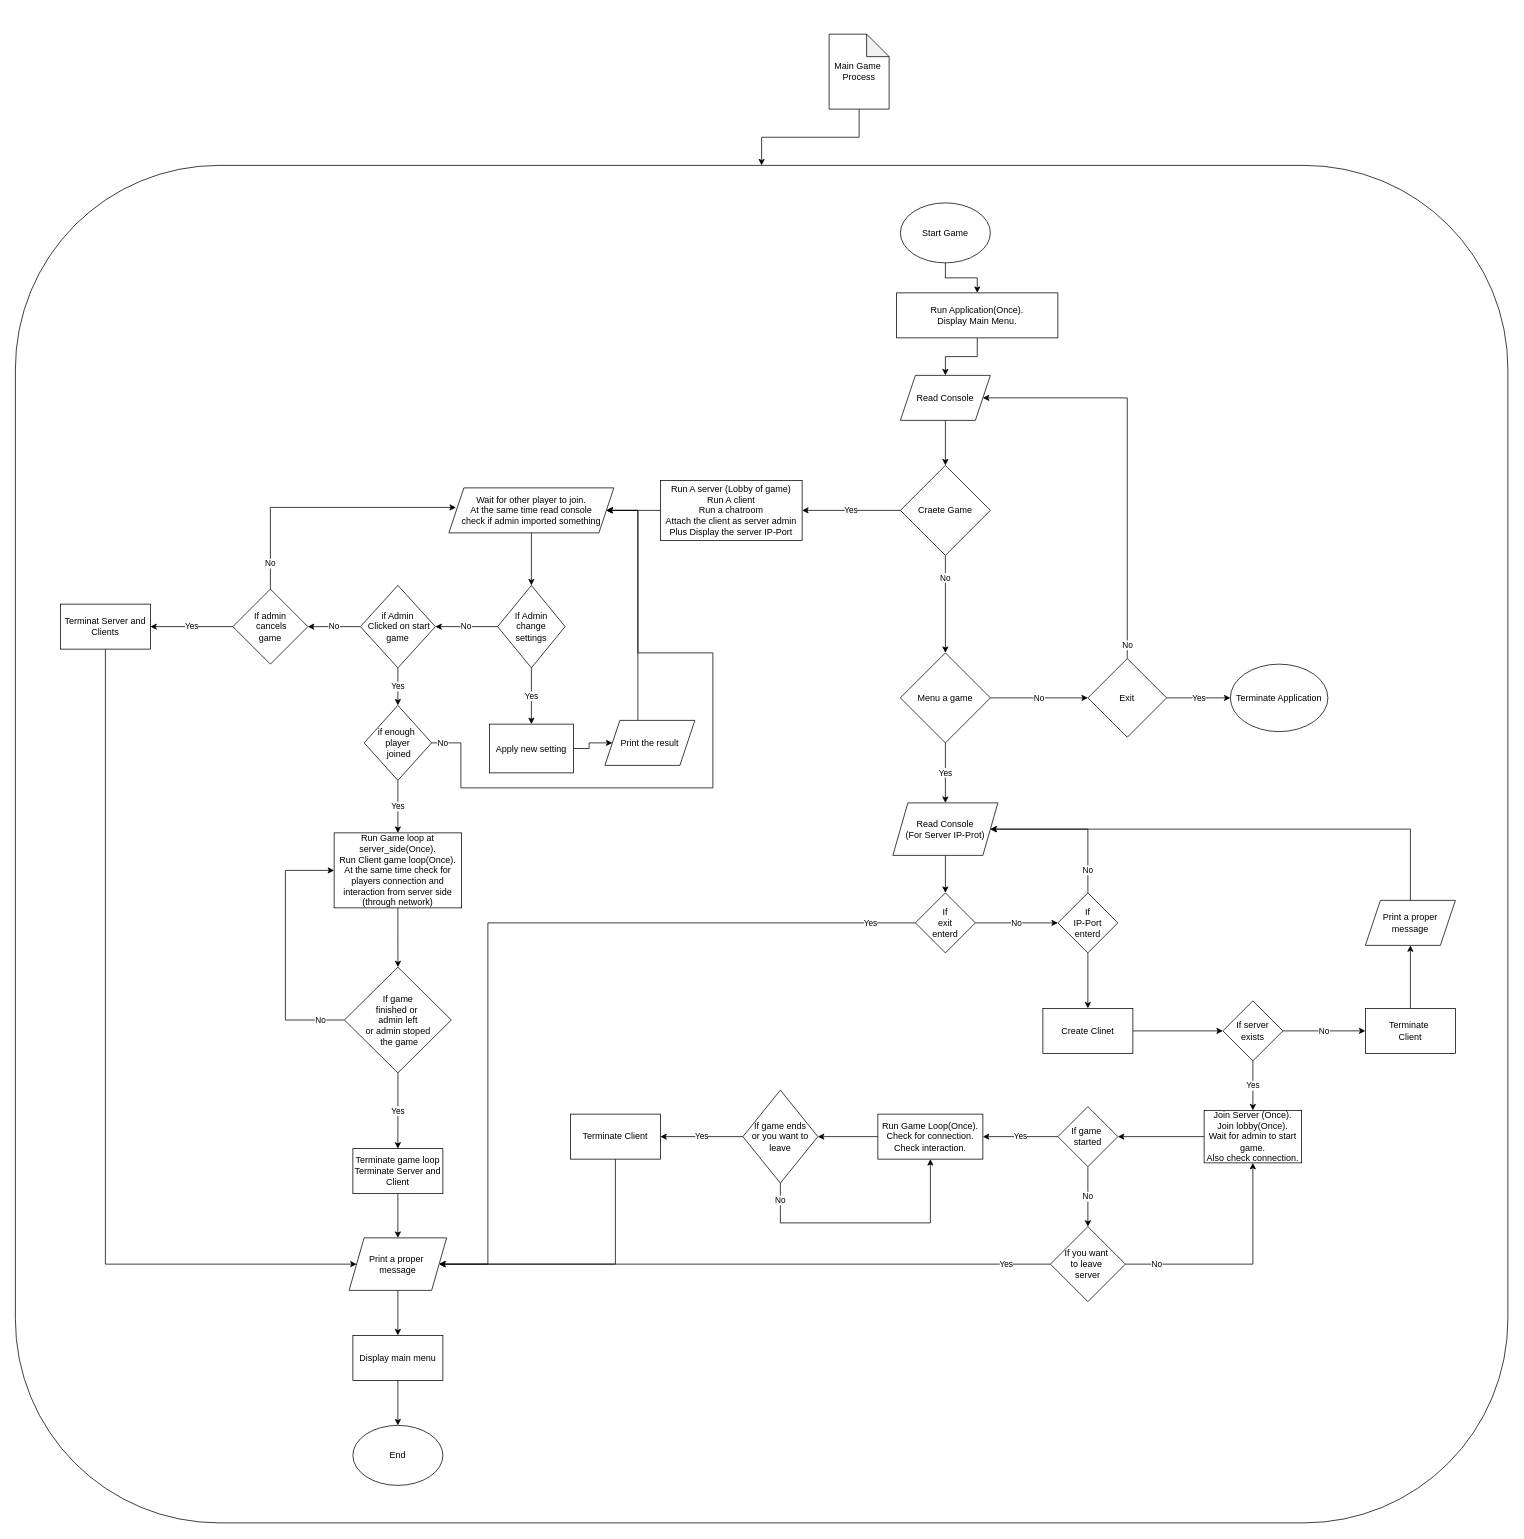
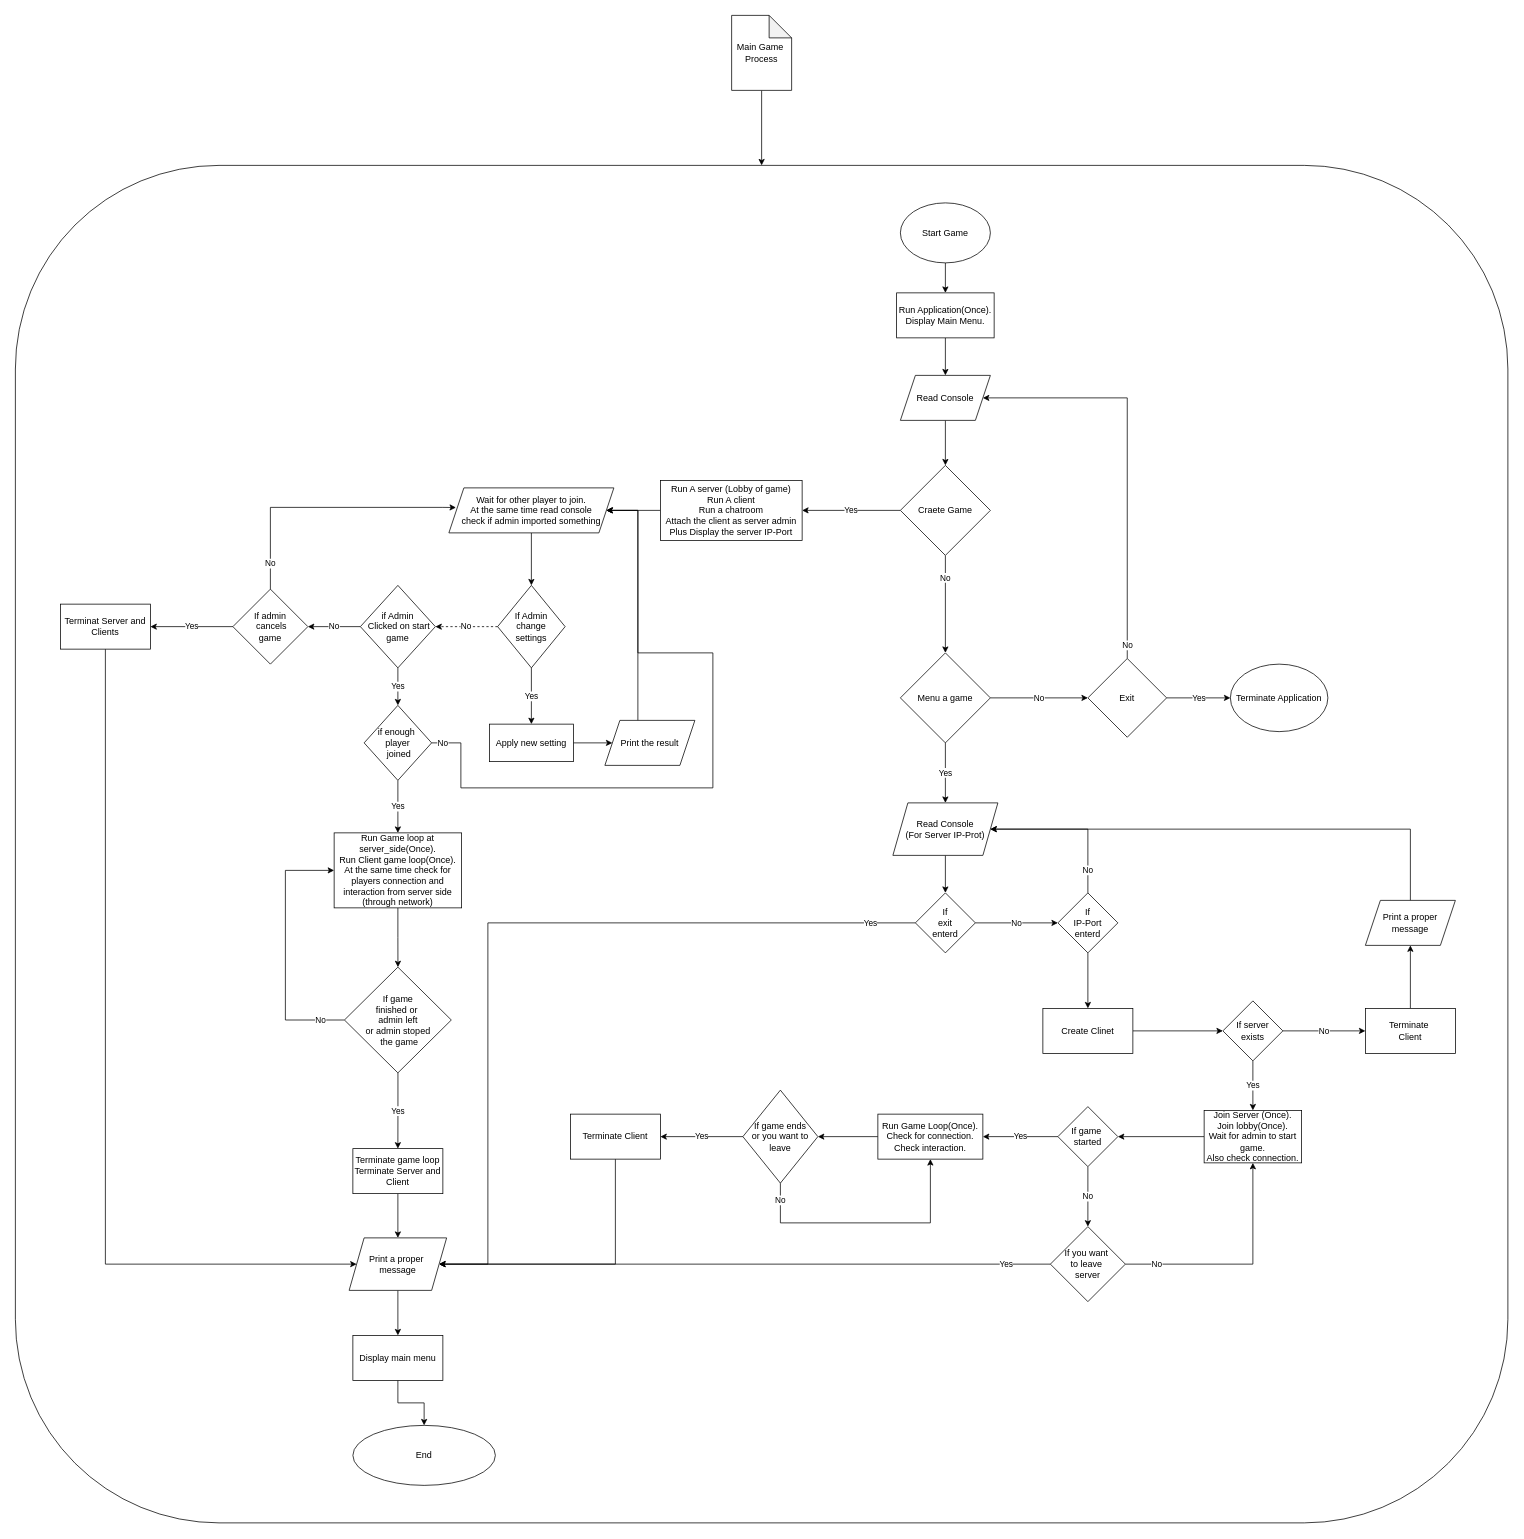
node "Main Game Process": moved (859, 72) -> (762, 53)
node "Run Application(Once). Display Main Menu.": size 161x45 -> 98x45
edge "If Admin change settings" -> "if Admin Clicked on start game": style solid -> dashed
node "Apply new setting": size 84x49 -> 84x38
node "End": size 90x60 -> 143x60
